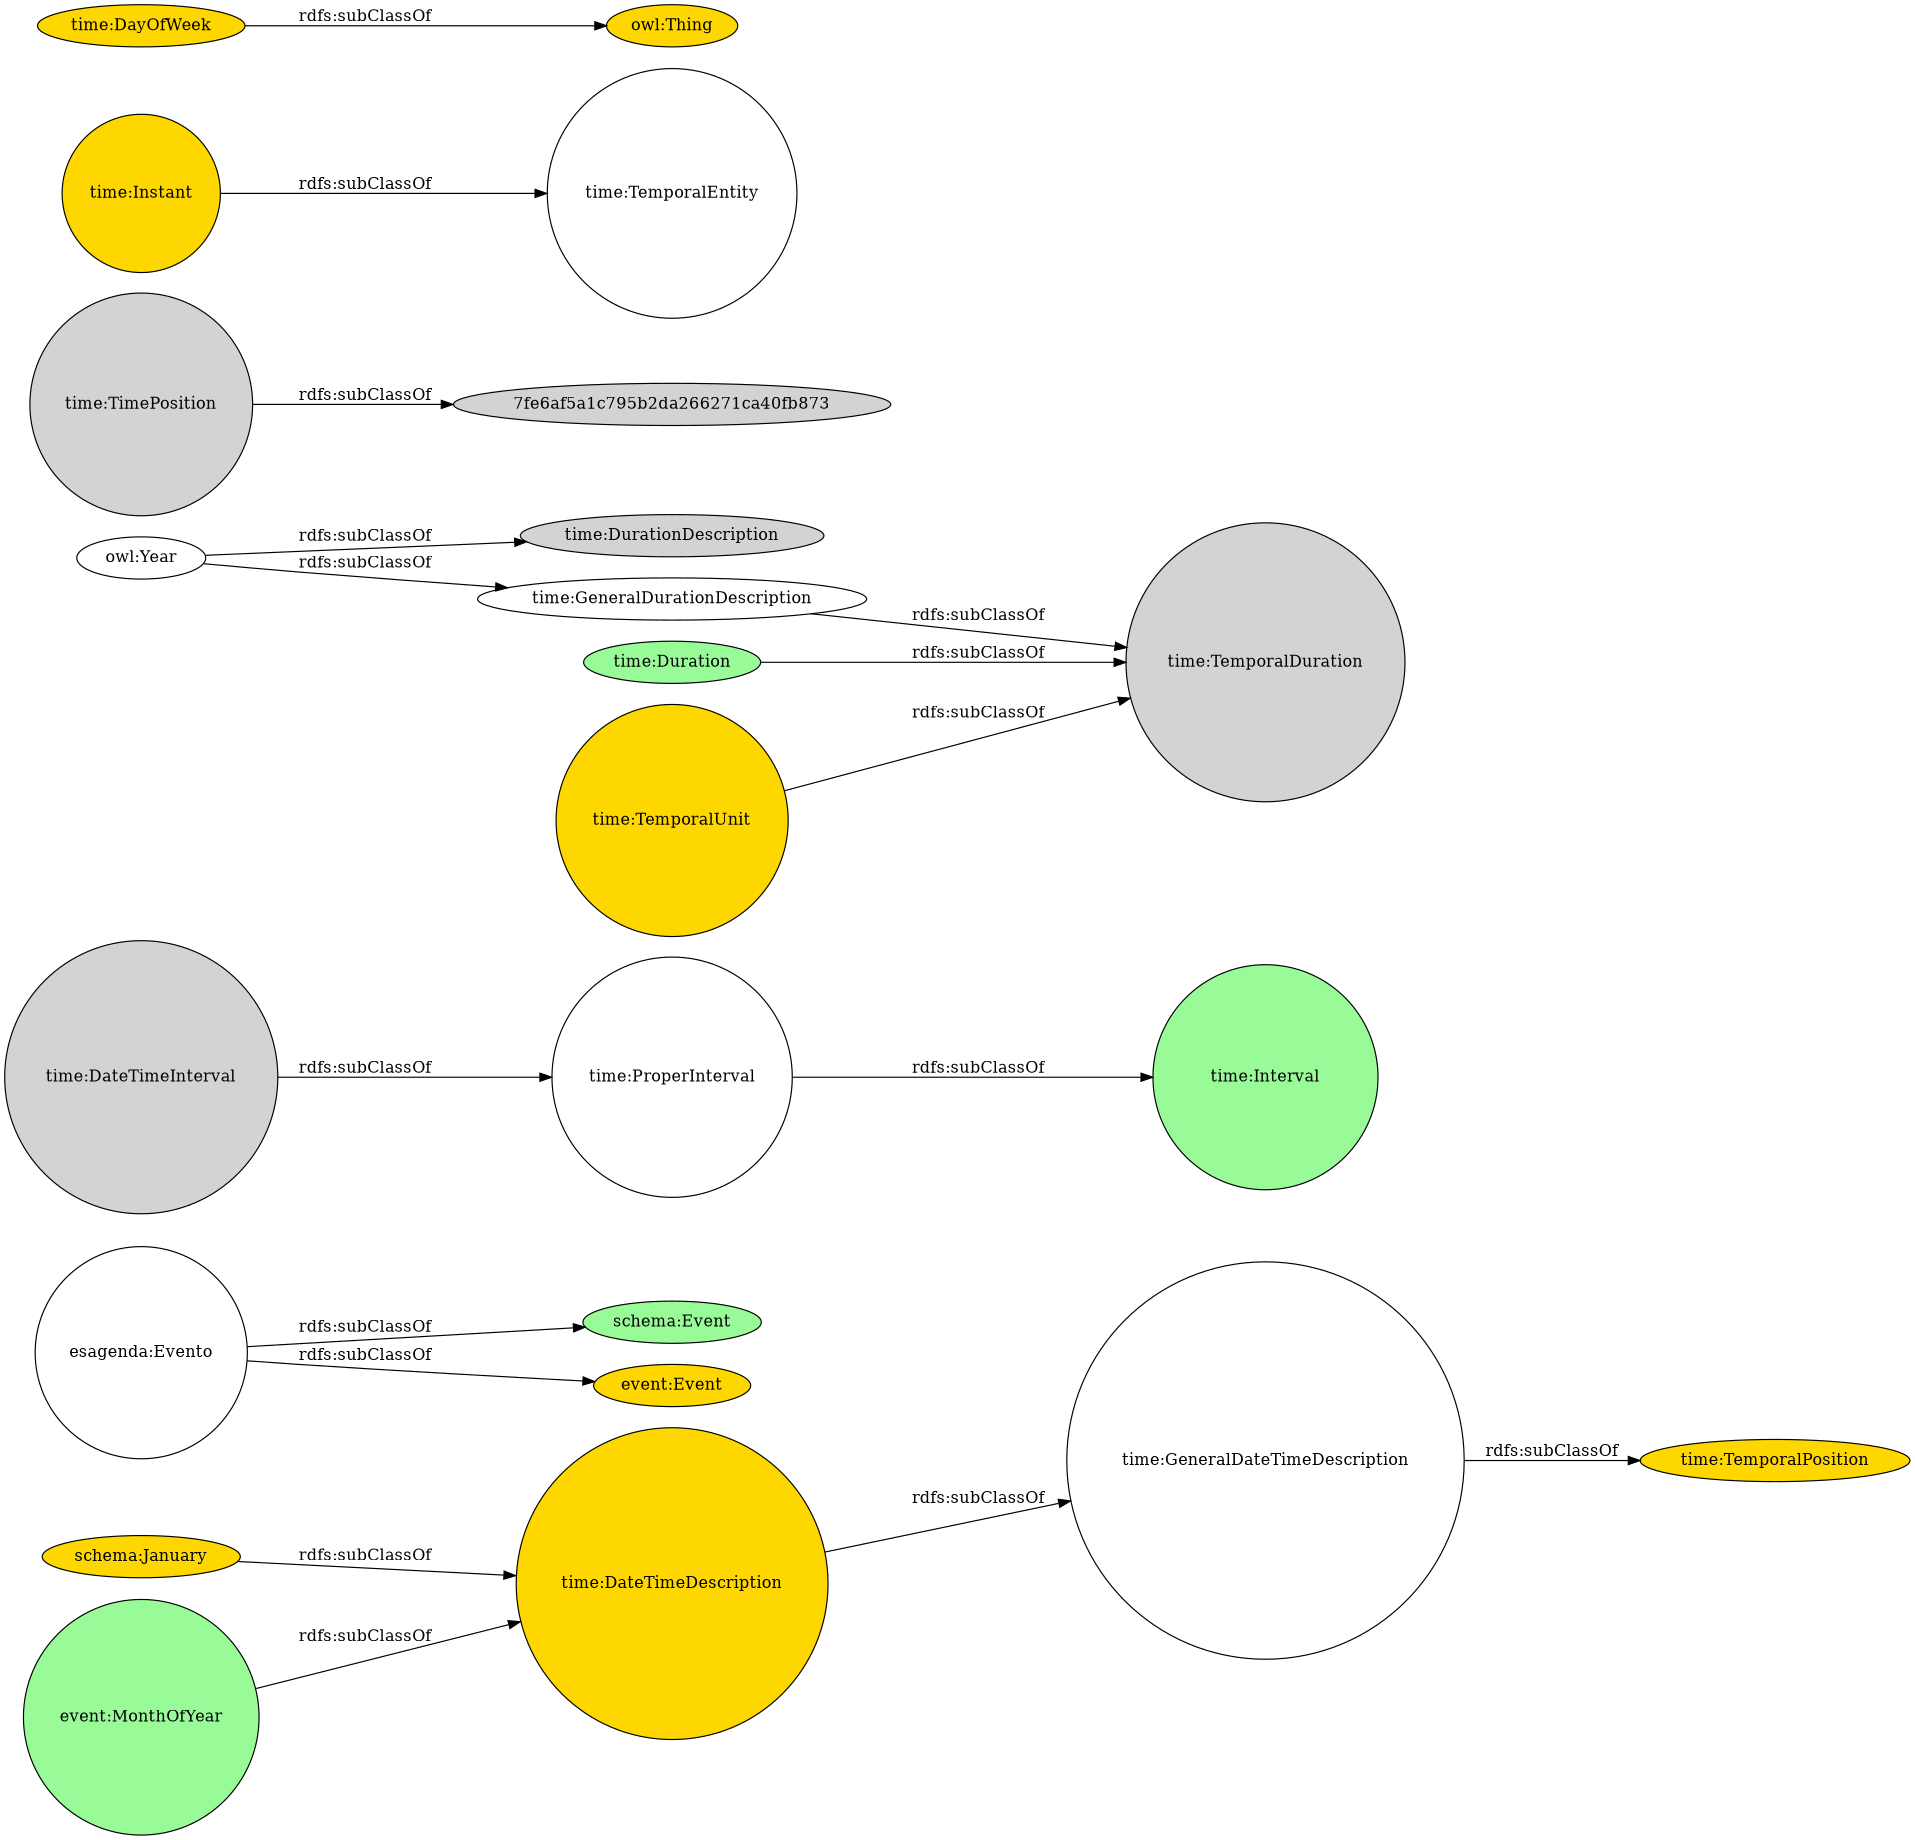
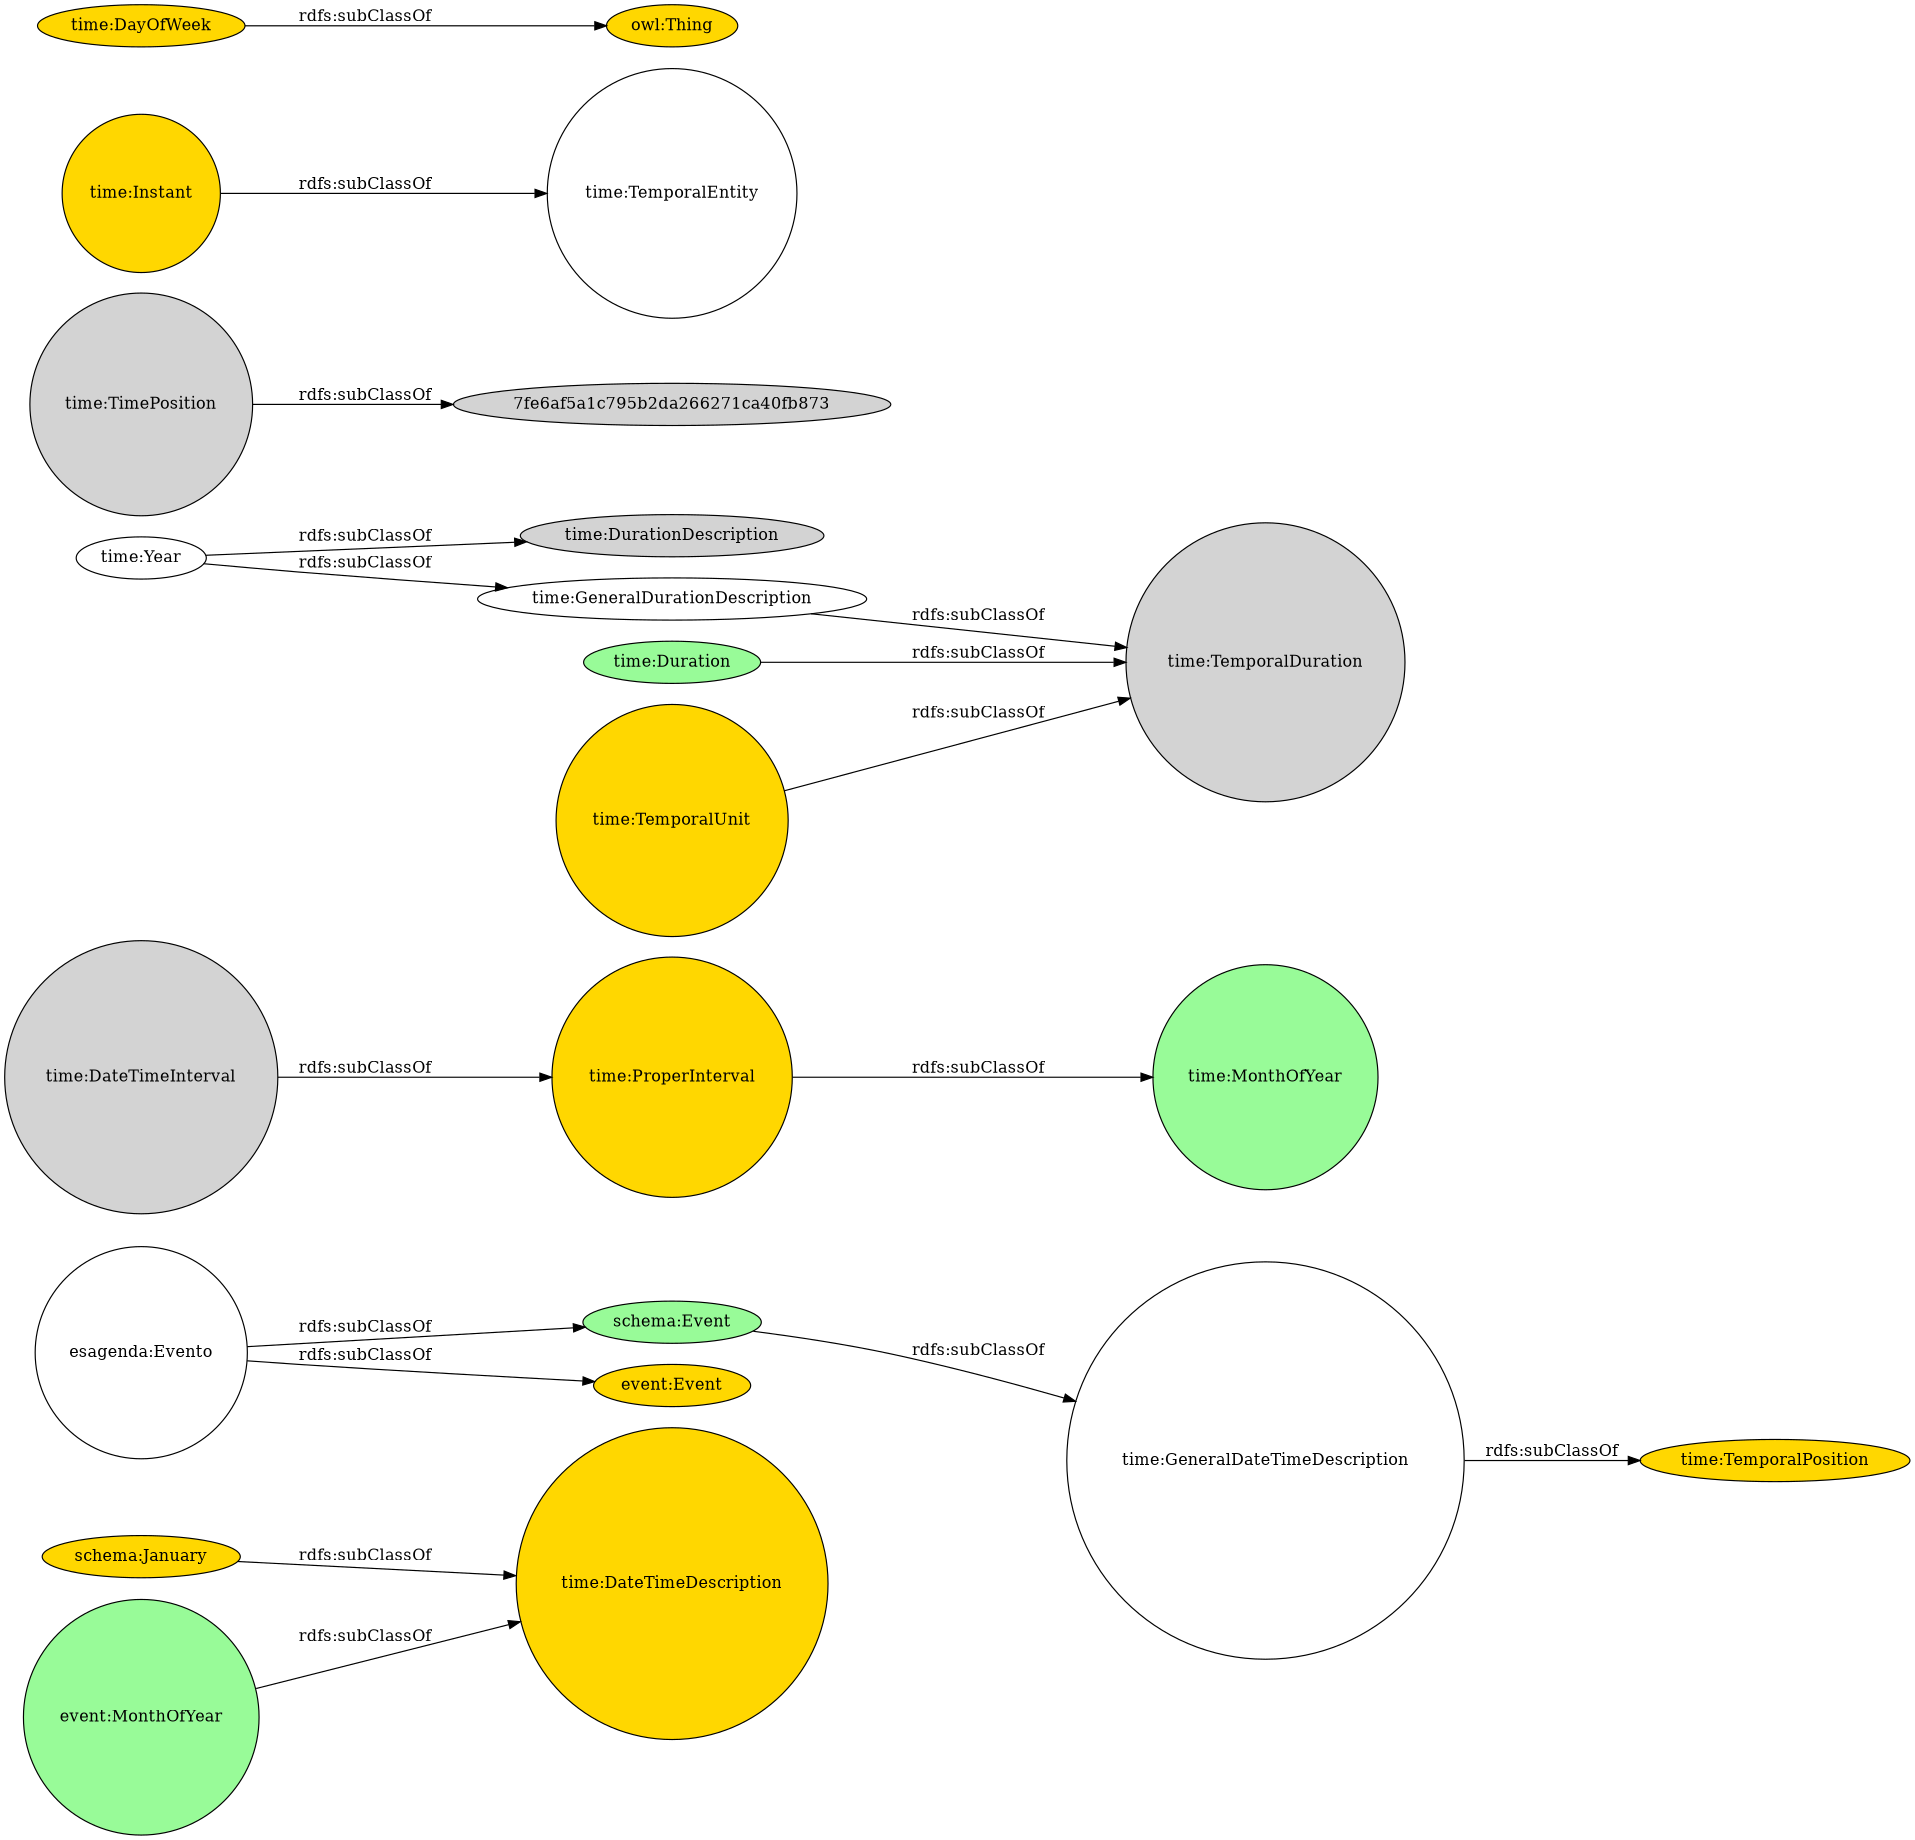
node "owl:Year": label "owl:Year" -> "time:Year"
node "time:ProperInterval": fillcolor white -> gold
node "time:Interval": label "time:Interval" -> "time:MonthOfYear"
edge "time:DateTimeDescription" -> "time:GeneralDateTimeDescription": now "schema:Event" -> "time:GeneralDateTimeDescription"
